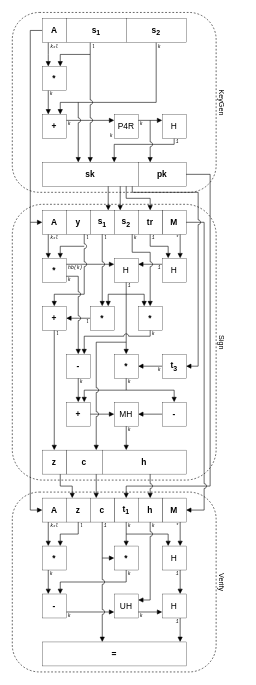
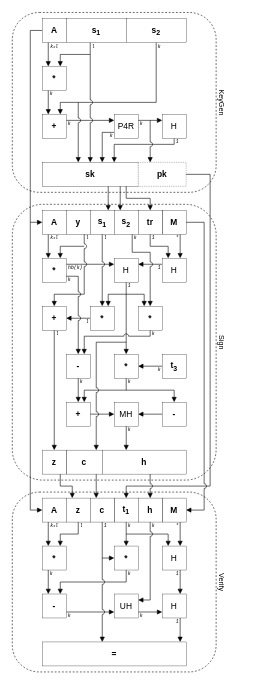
edge "P4R" -> "sk": added
node "pk": style solid -> dashed
edge "sk" -> "t3": removed
